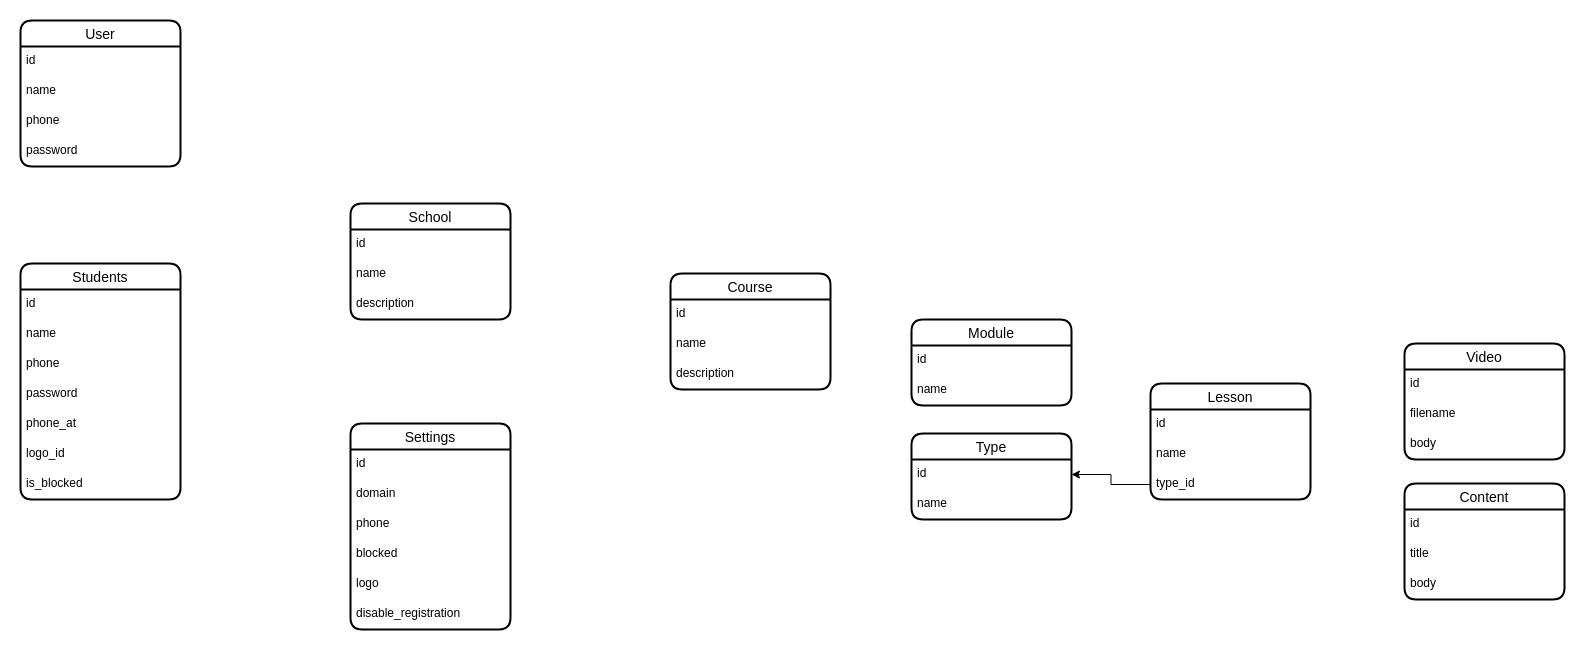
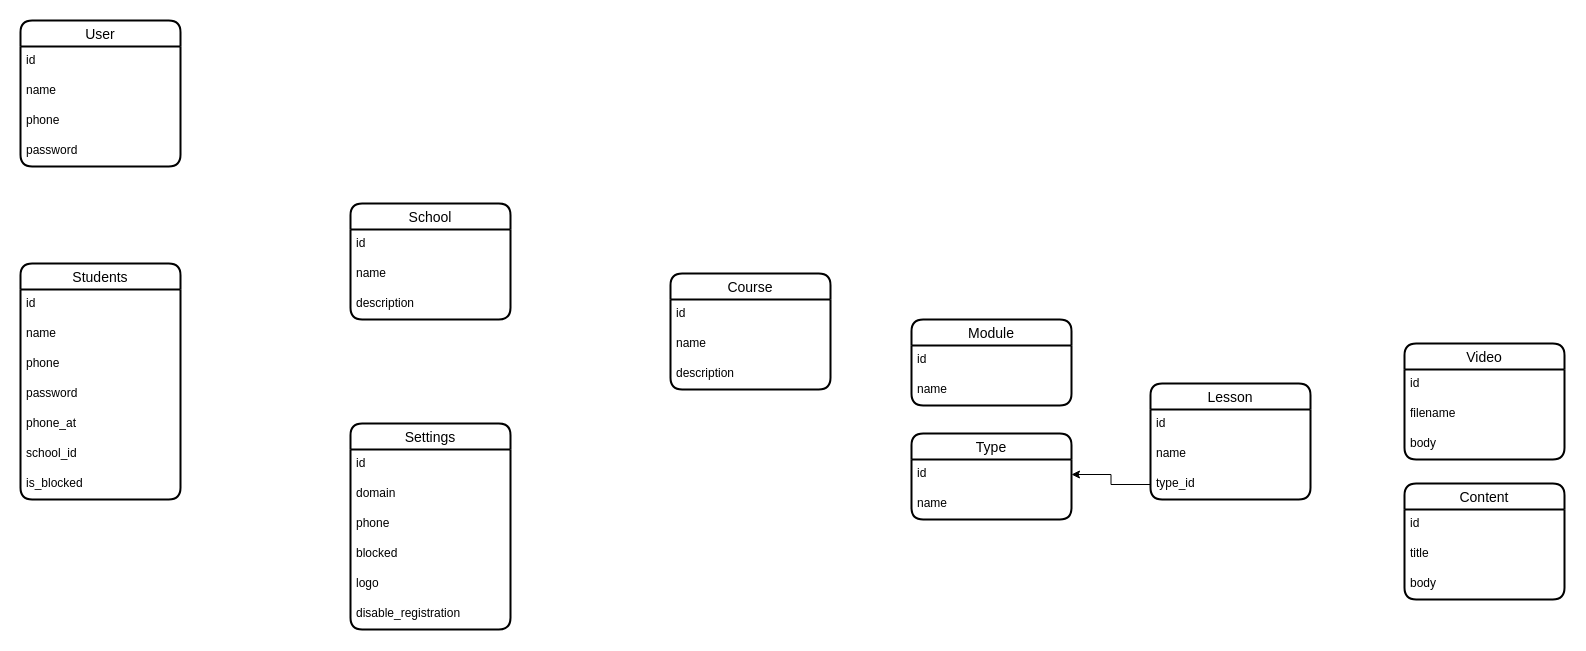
node "logo_id": label "logo_id" -> "school_id"
